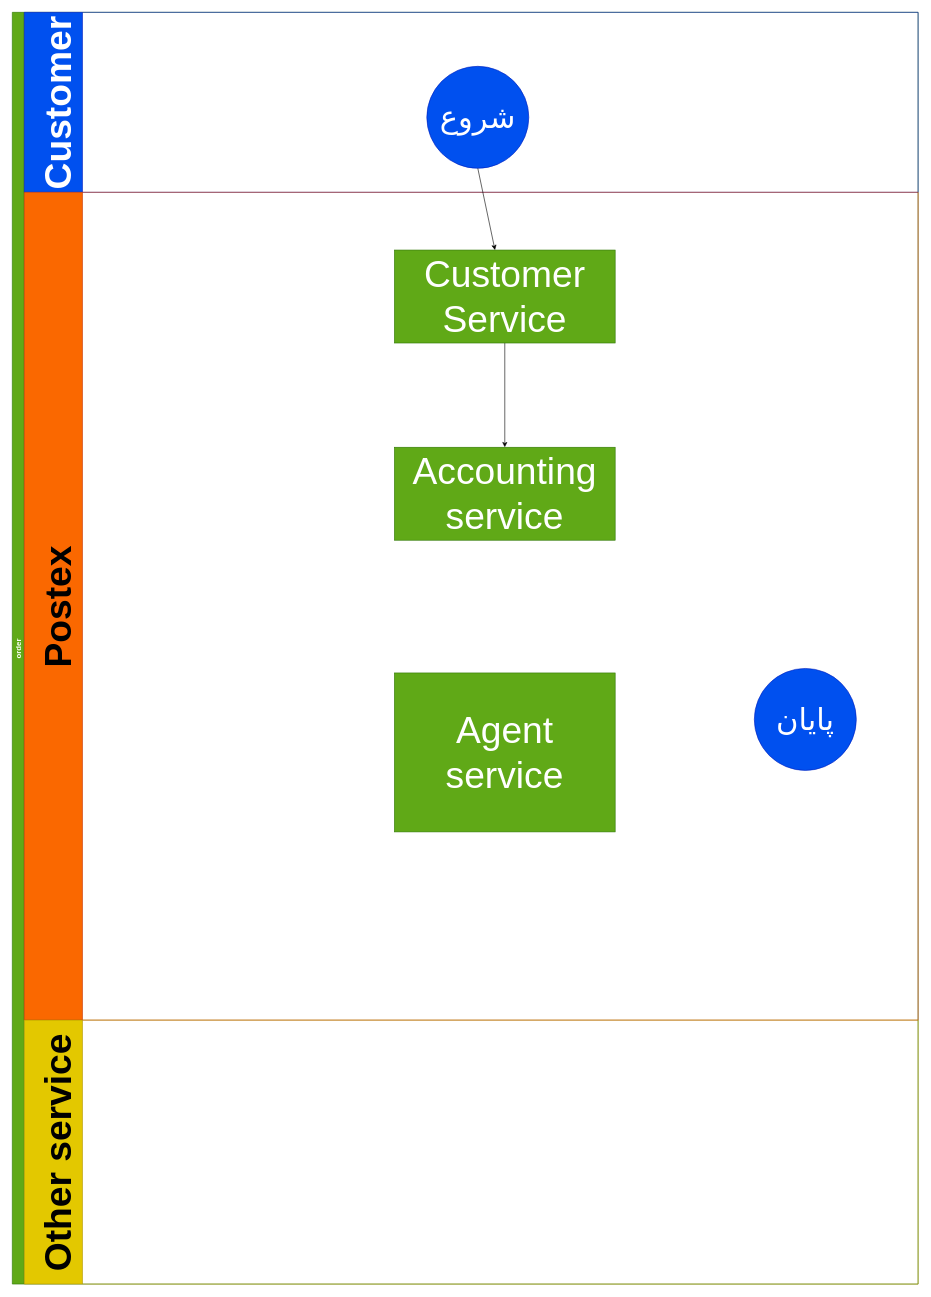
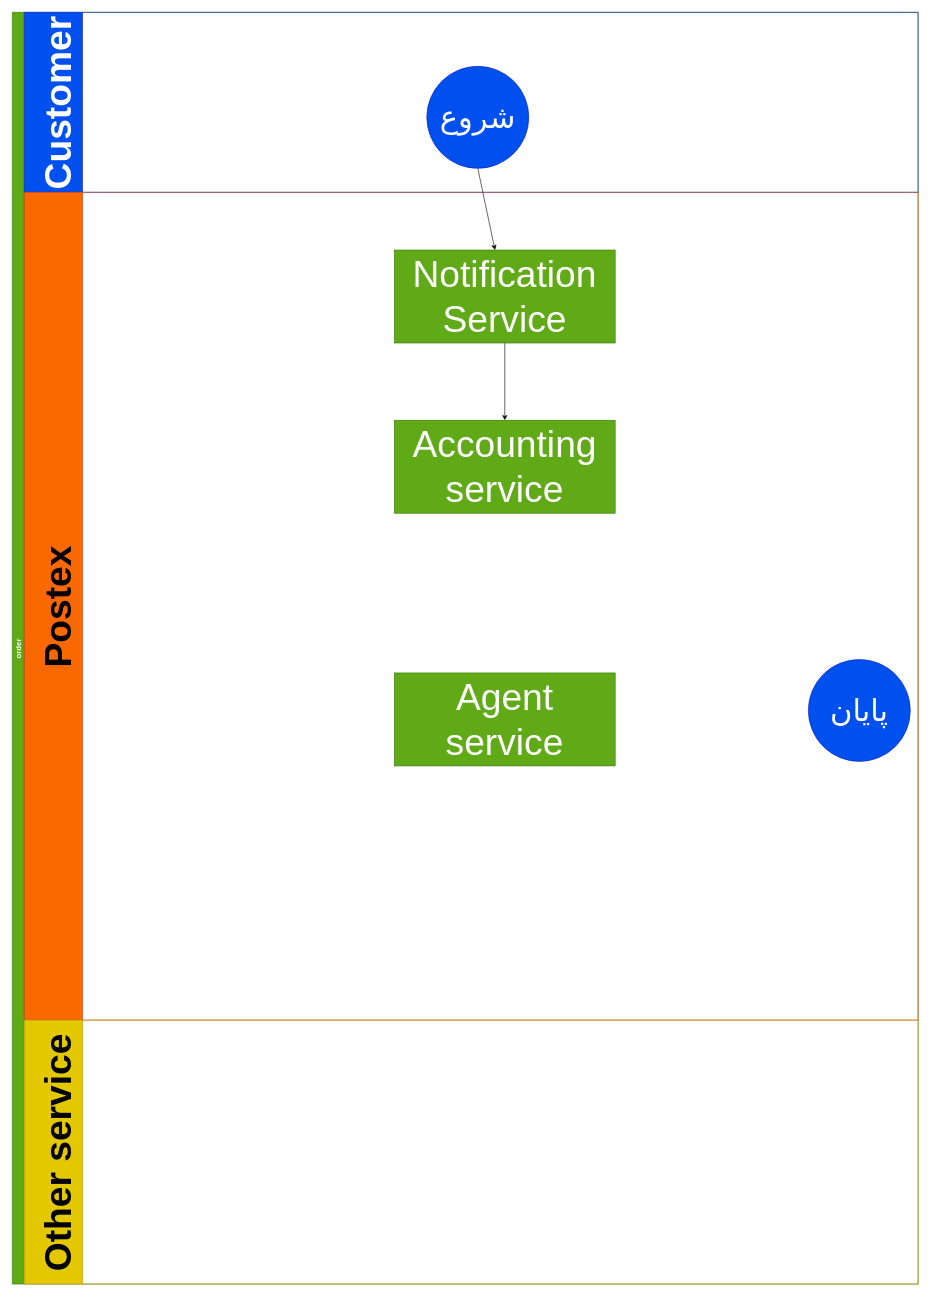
node "Customer Service": label "Customer Service" -> "Notification Service"
node "Accounting service": moved (505, 494) -> (505, 467)
node "پایان": moved (806, 720) -> (860, 711)
node "Agent service": size 221x159 -> 221x93
